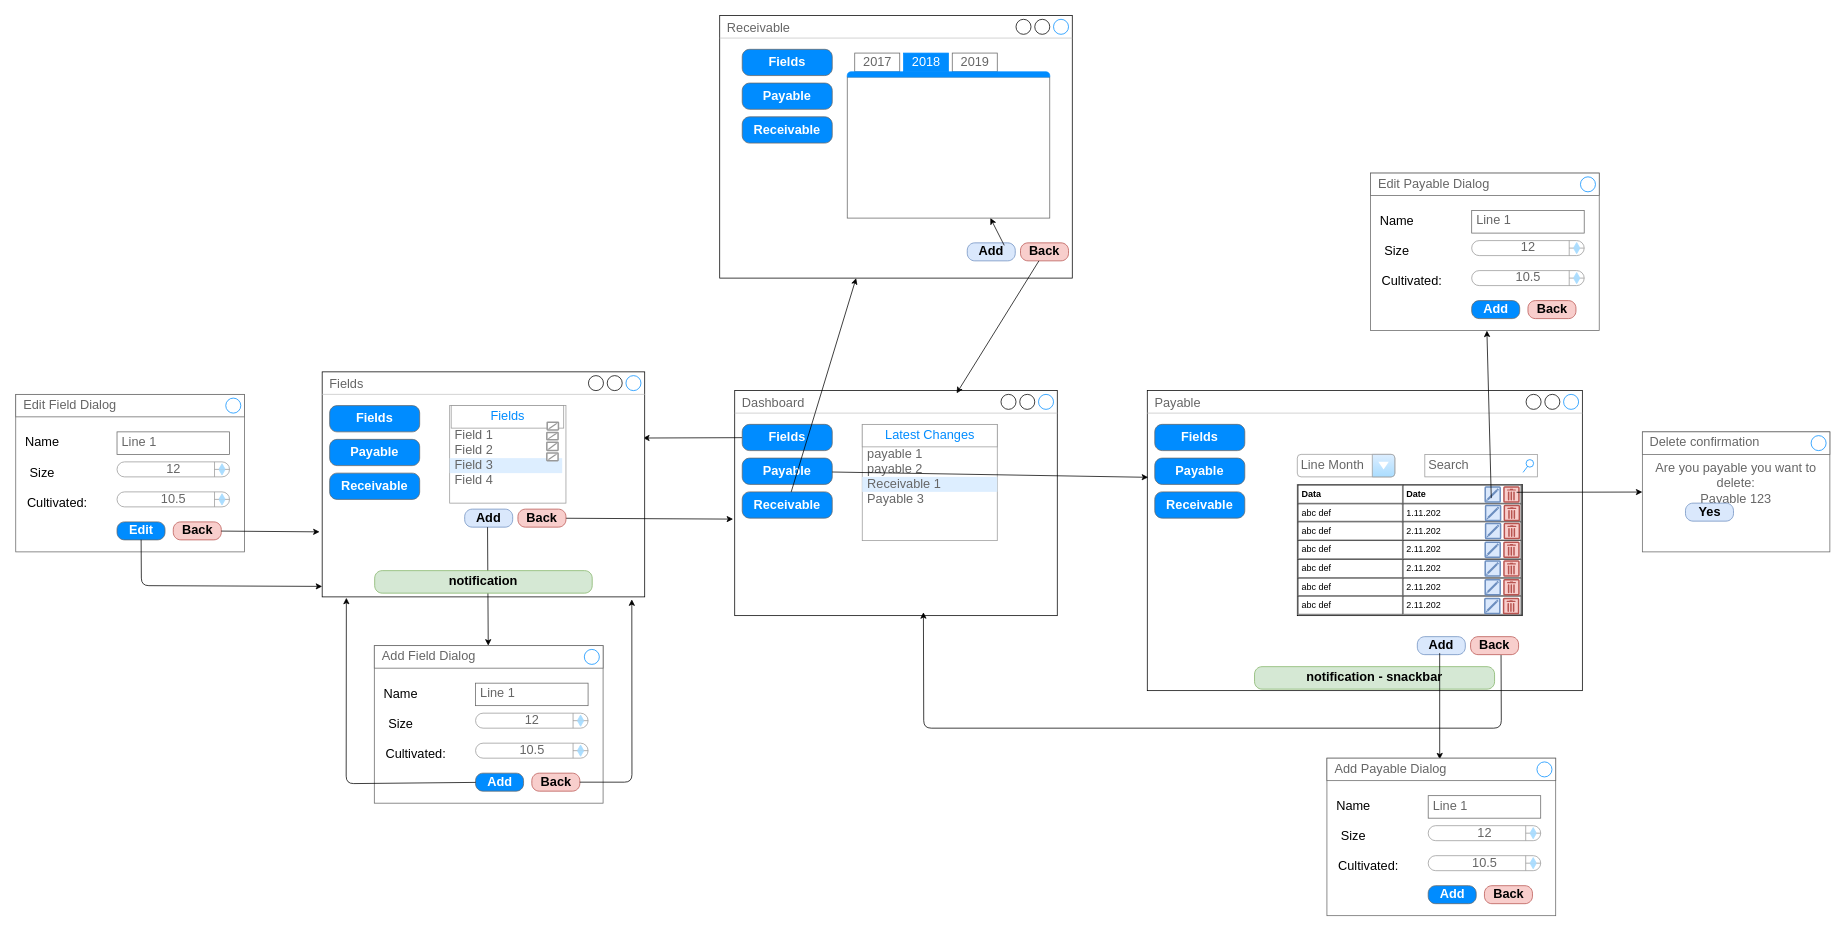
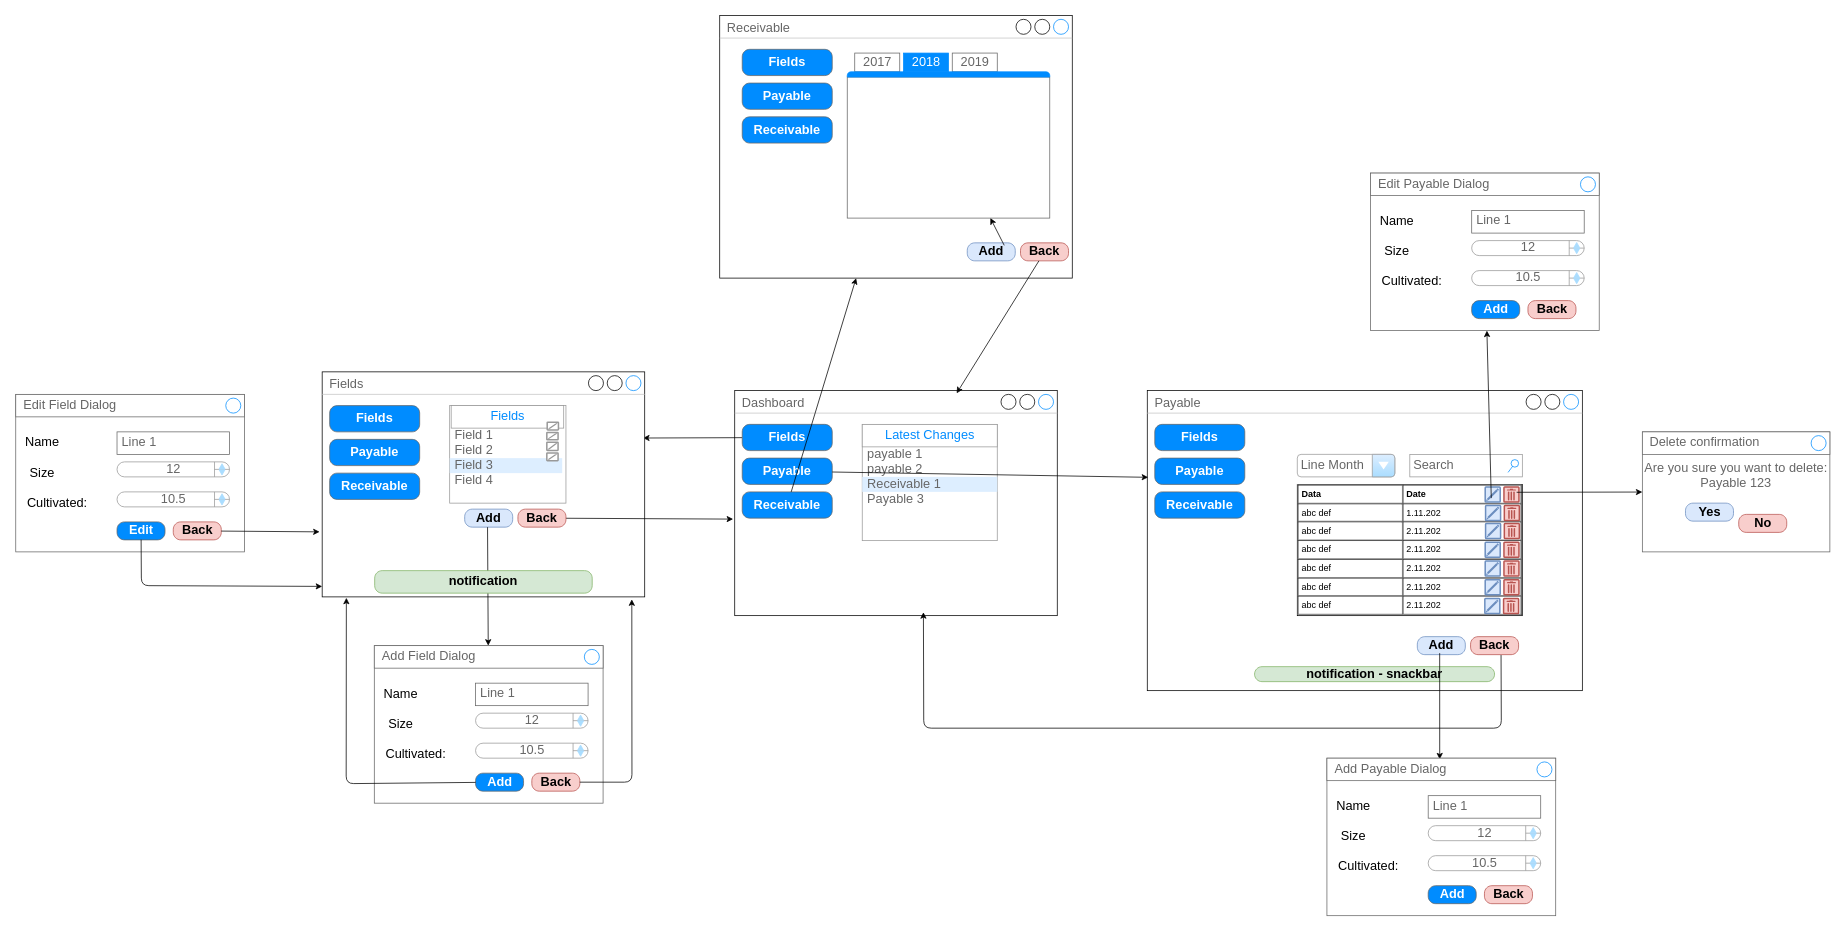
node "Search": moved (1481, 465) -> (1466, 465)
node "Are you payable you want to delete: Payable 123": label "Are you payable you want to delete: Payable 123" -> "Are you sure you want to delete: Payable 123"
node "No": added
node "notification - snackbar": size 240x23 -> 240x15
